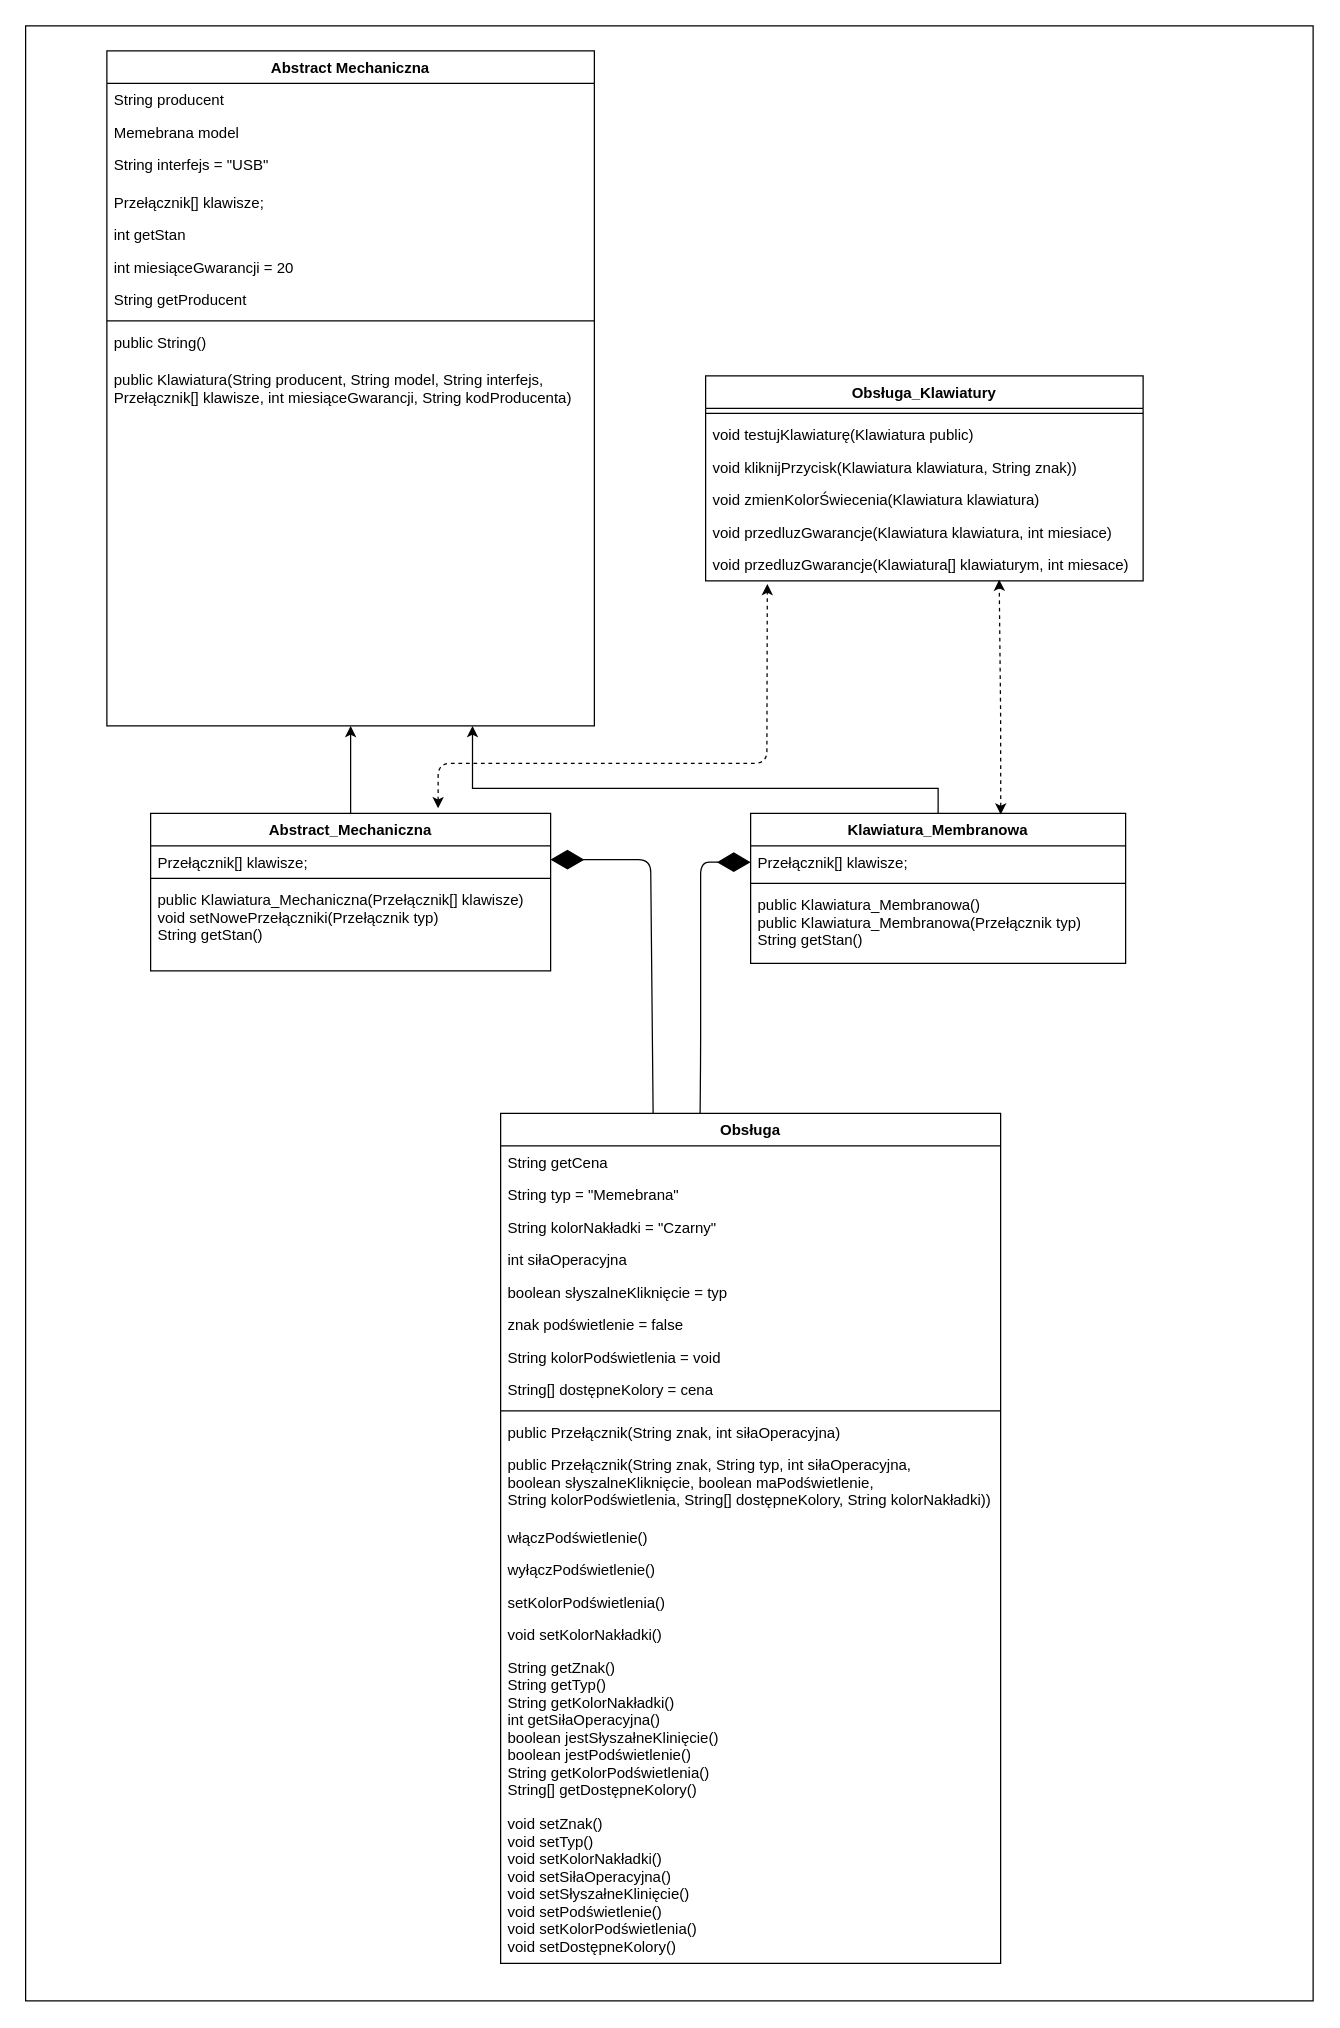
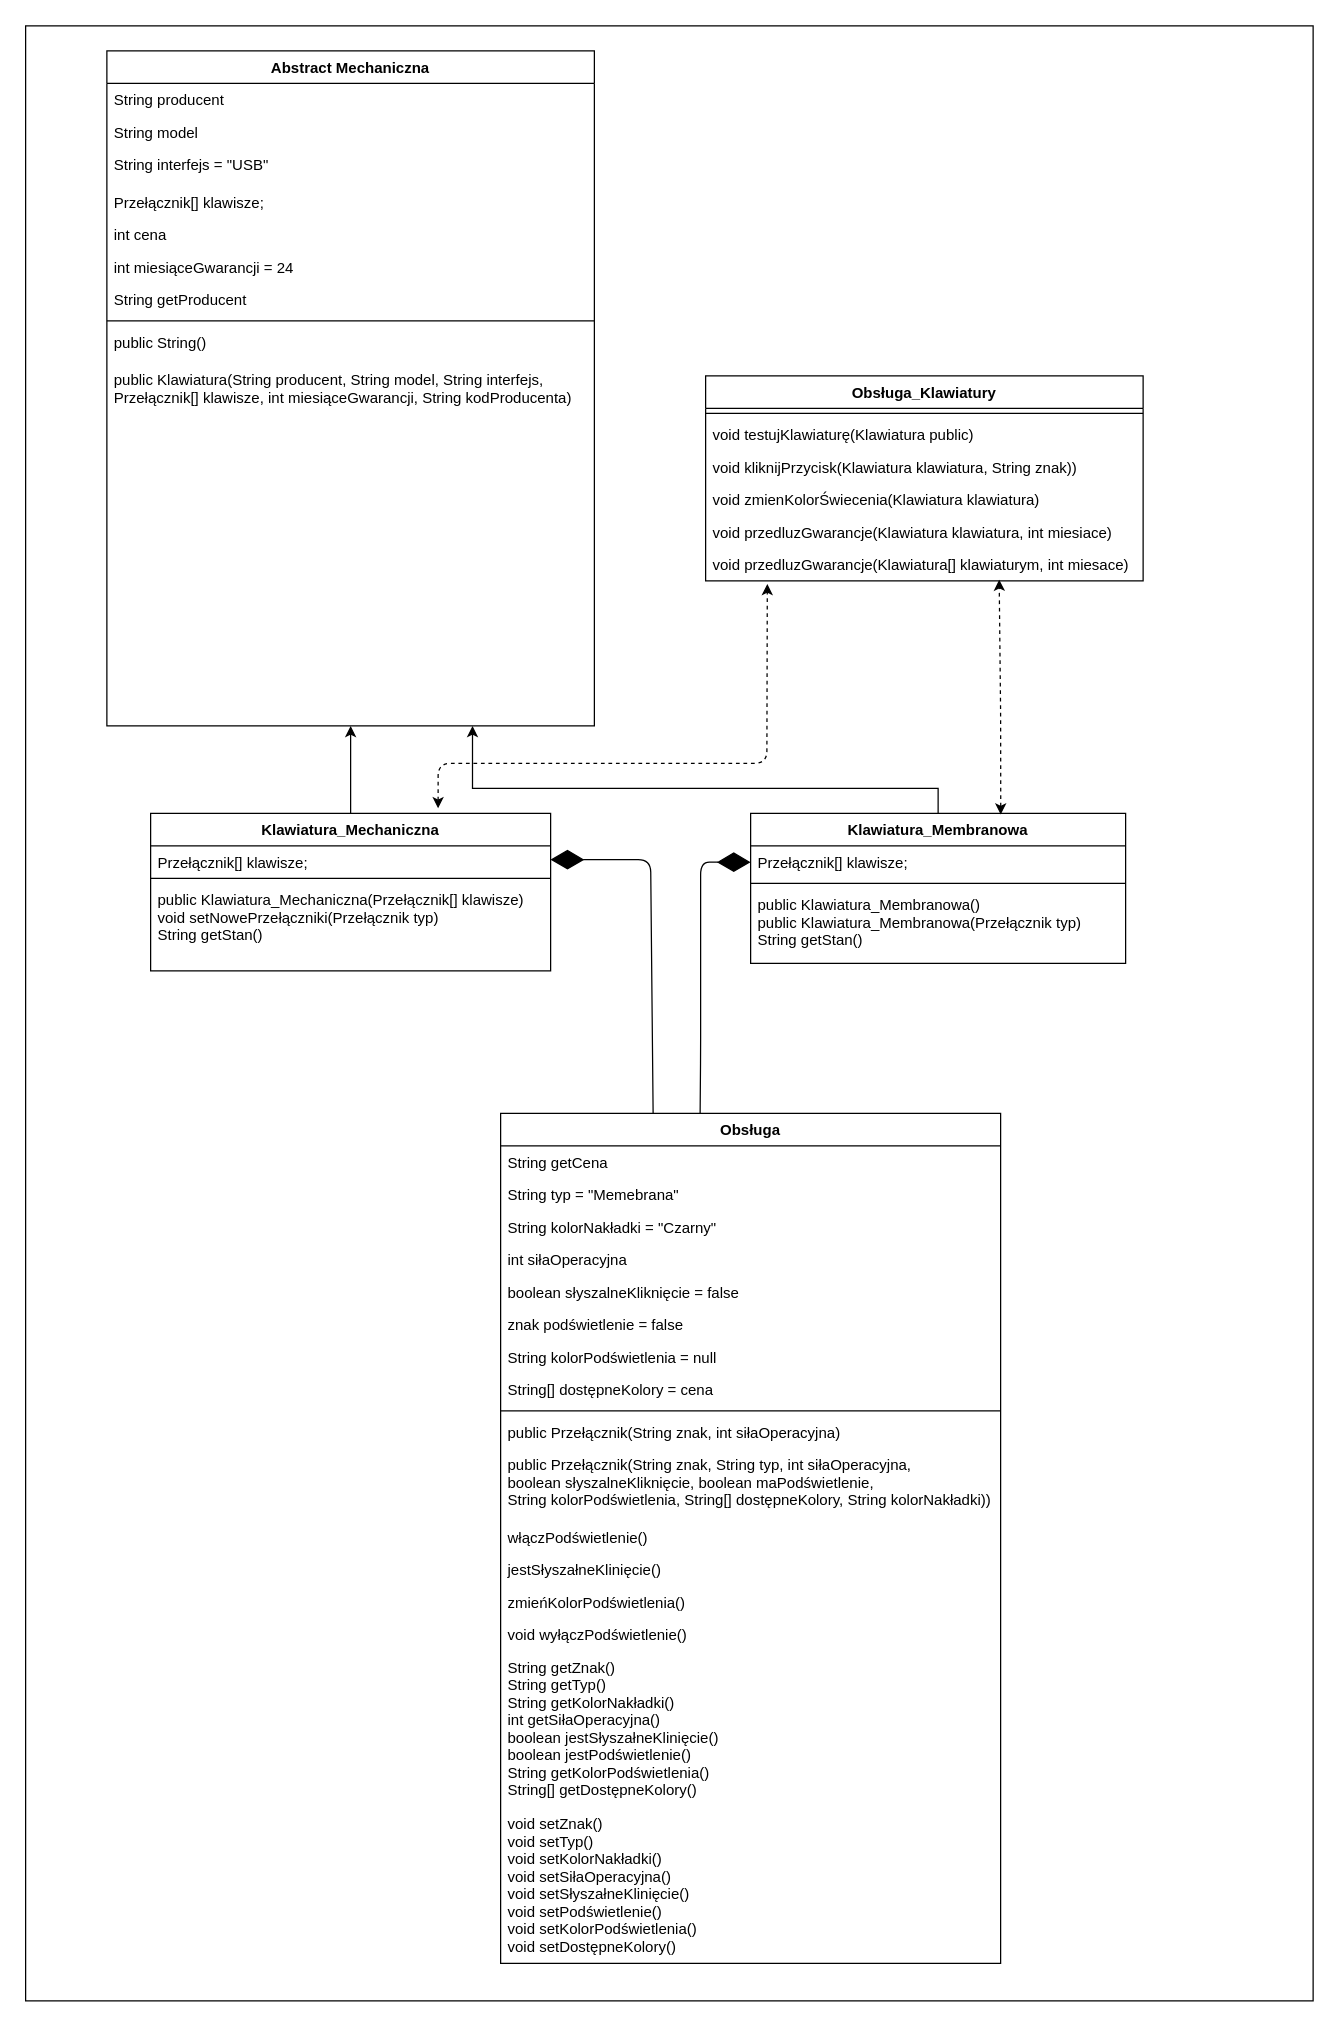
node "Memebrana model": label "Memebrana model" -> "String model"
node "int getStan": label "int getStan" -> "int cena"
node "int miesiąceGwarancji = 20": label "int miesiąceGwarancji = 20" -> "int miesiąceGwarancji = 24"
node "Abstract_Mechaniczna": label "Abstract_Mechaniczna" -> "Klawiatura_Mechaniczna"
node "boolean słyszalneKliknięcie = typ": label "boolean słyszalneKliknięcie = typ" -> "boolean słyszalneKliknięcie = false"
node "String kolorPodświetlenia = void": label "String kolorPodświetlenia = void" -> "String kolorPodświetlenia = null"
node "wyłączPodświetlenie()": label "wyłączPodświetlenie()" -> "jestSłyszałneKlinięcie()"
node "setKolorPodświetlenia()": label "setKolorPodświetlenia()" -> "zmieńKolorPodświetlenia()"
node "void setKolorNakładki()": label "void setKolorNakładki()" -> "void wyłączPodświetlenie()"
